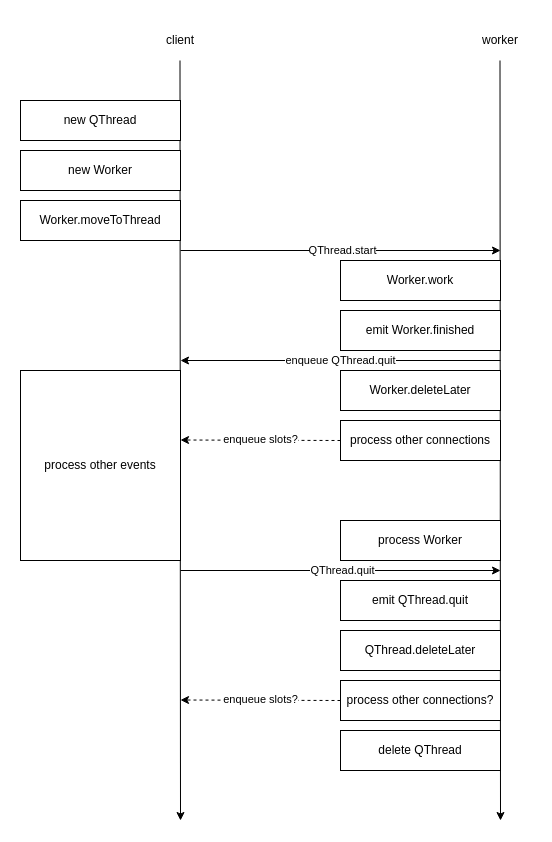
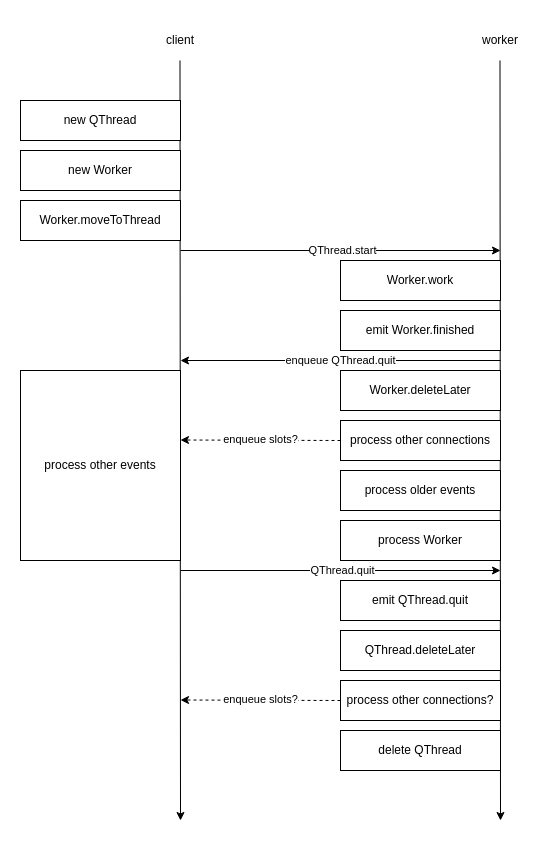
node "process older events": added
